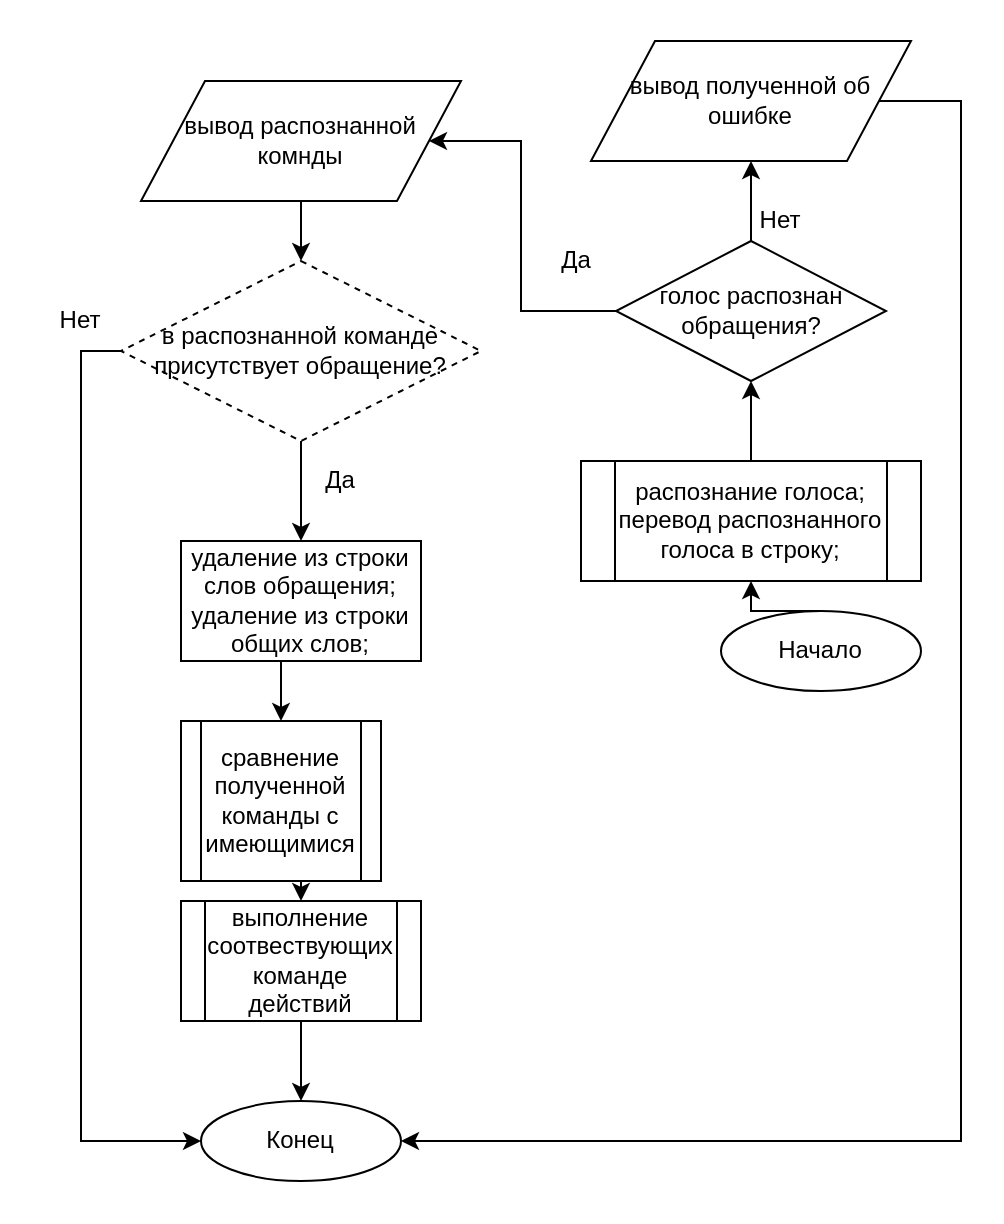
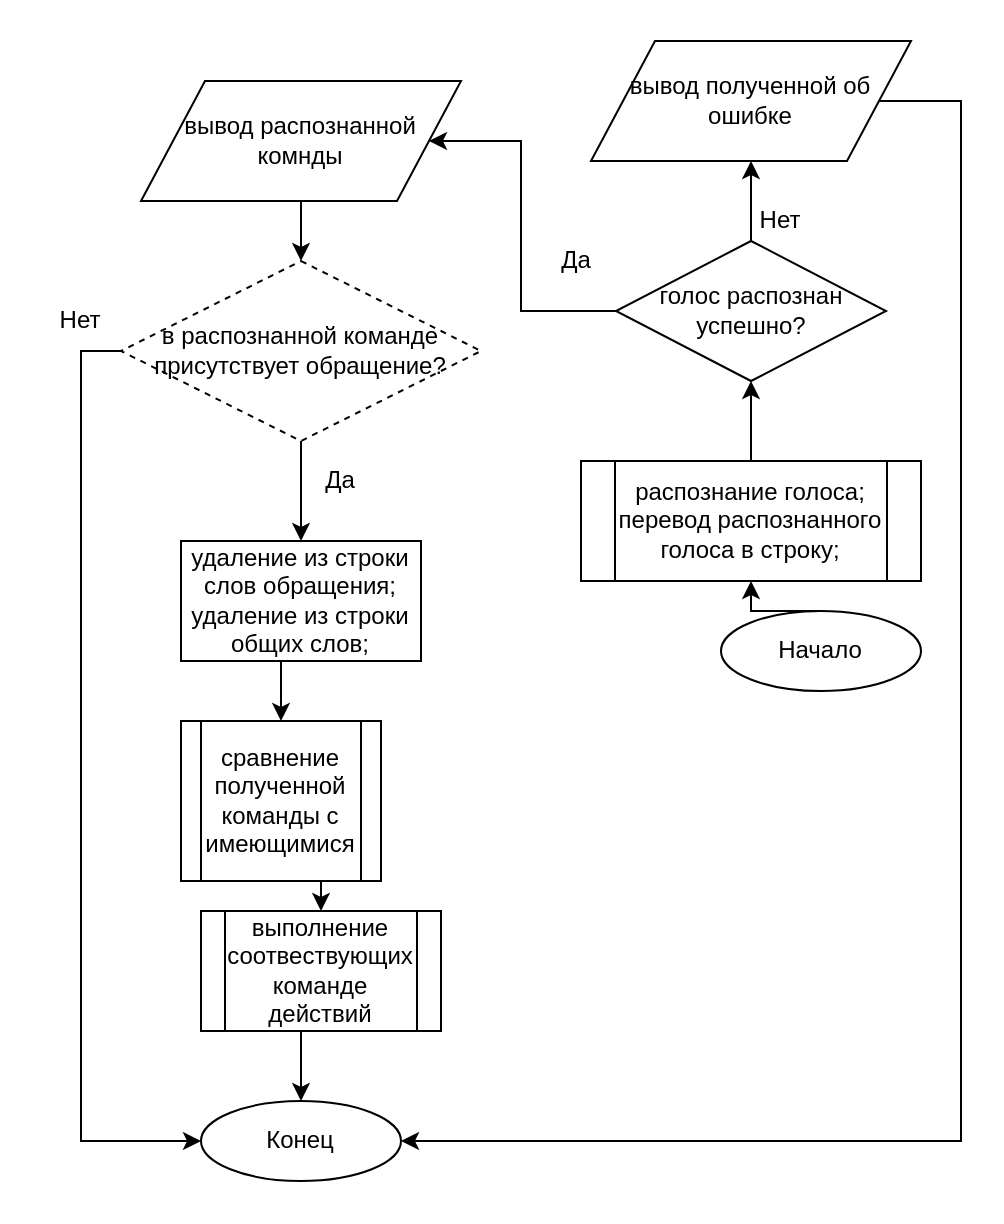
node "голос распознан обращения?": label "голос распознан обращения?" -> "голос распознан успешно?"
node "выполнение соотвествующих команде действий": moved (301, 961) -> (321, 971)
